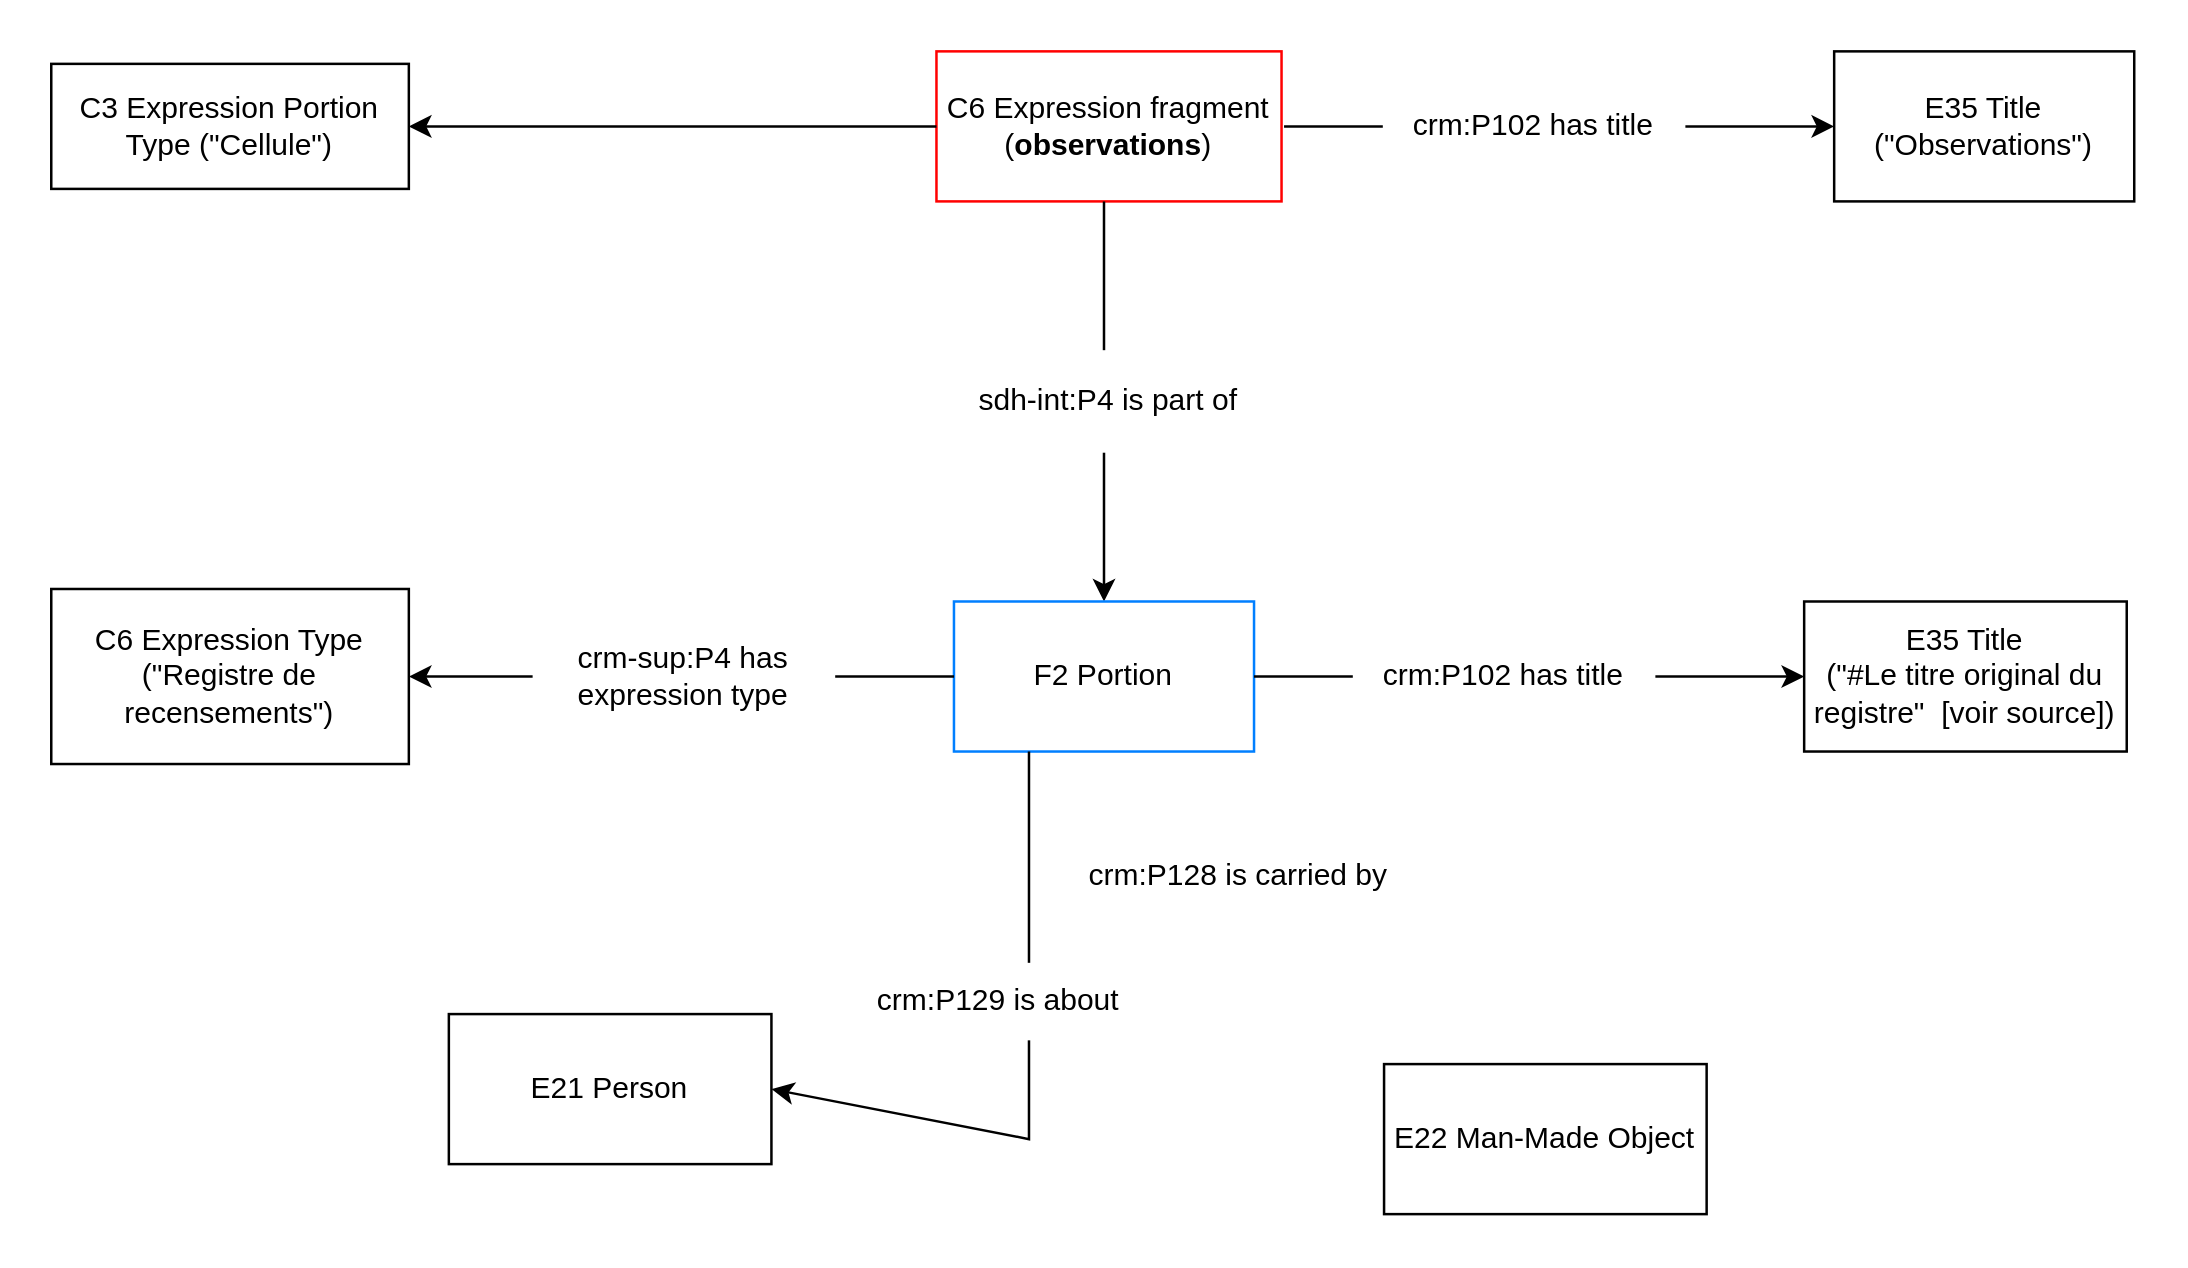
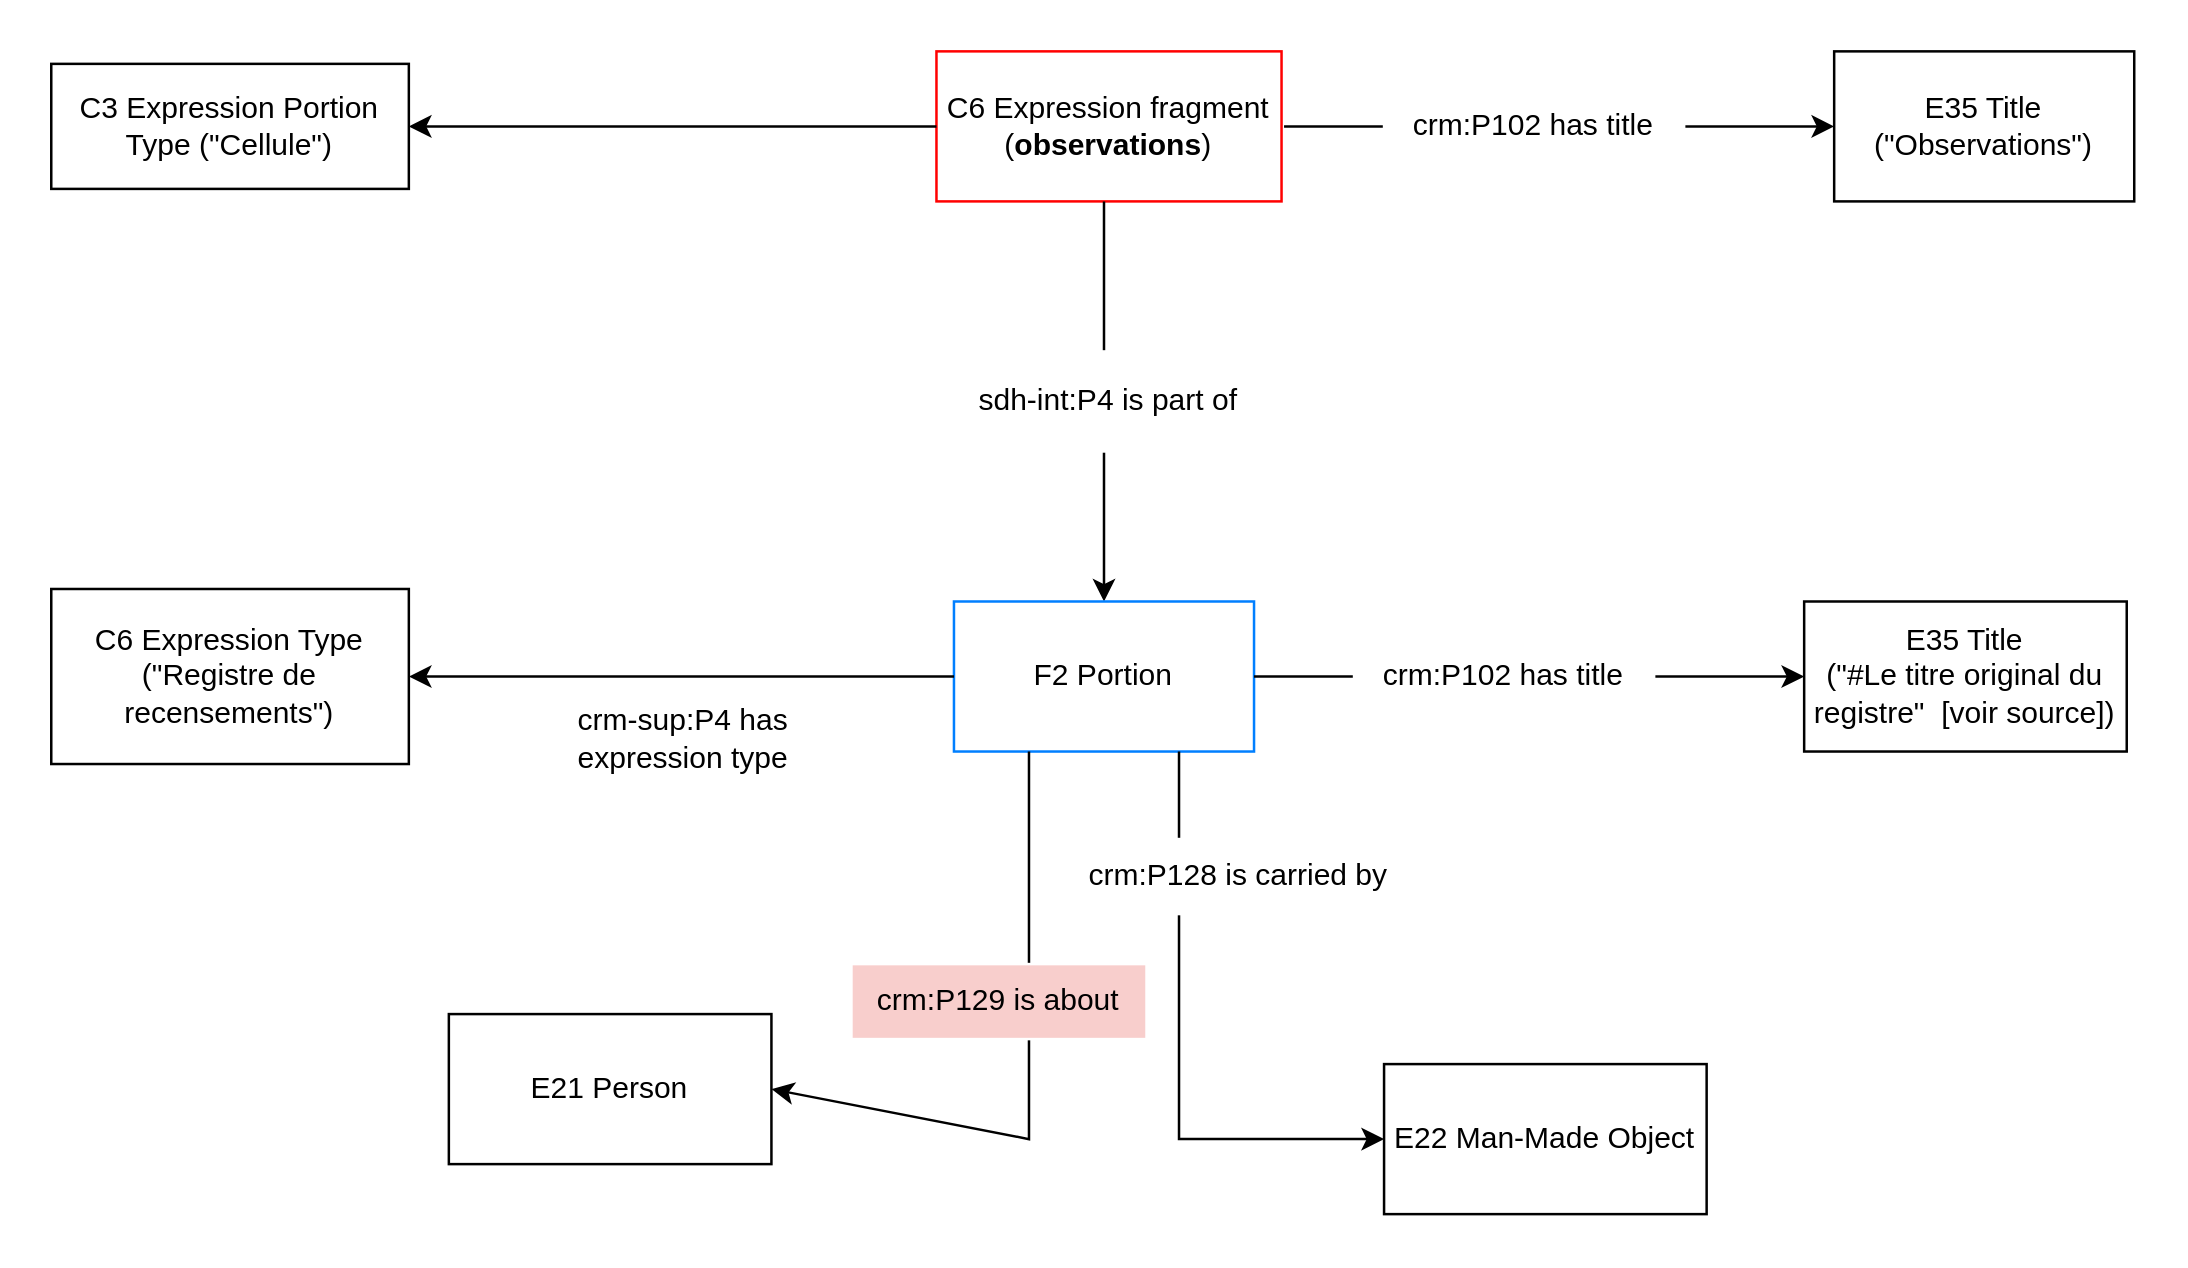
node "crm-sup:P4 has expression type": moved (684, 676) -> (684, 739)
node "crm:P129 is about": fillcolor #ffffff -> #f8cecc
edge "F2 Portion" -> "E22 Man-Made Object": added
